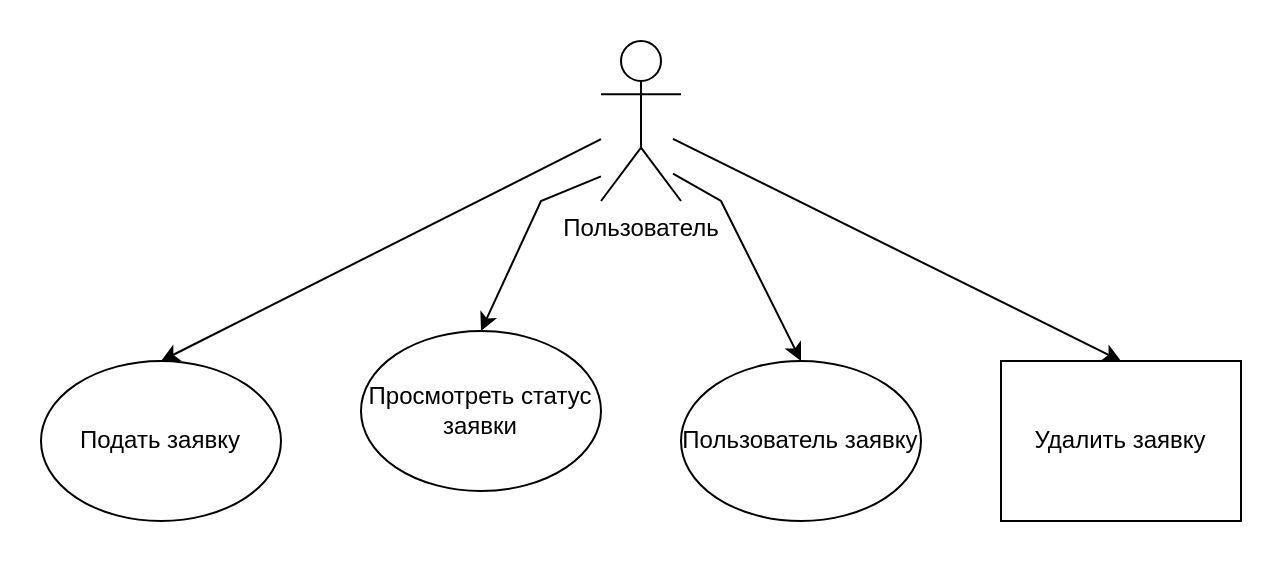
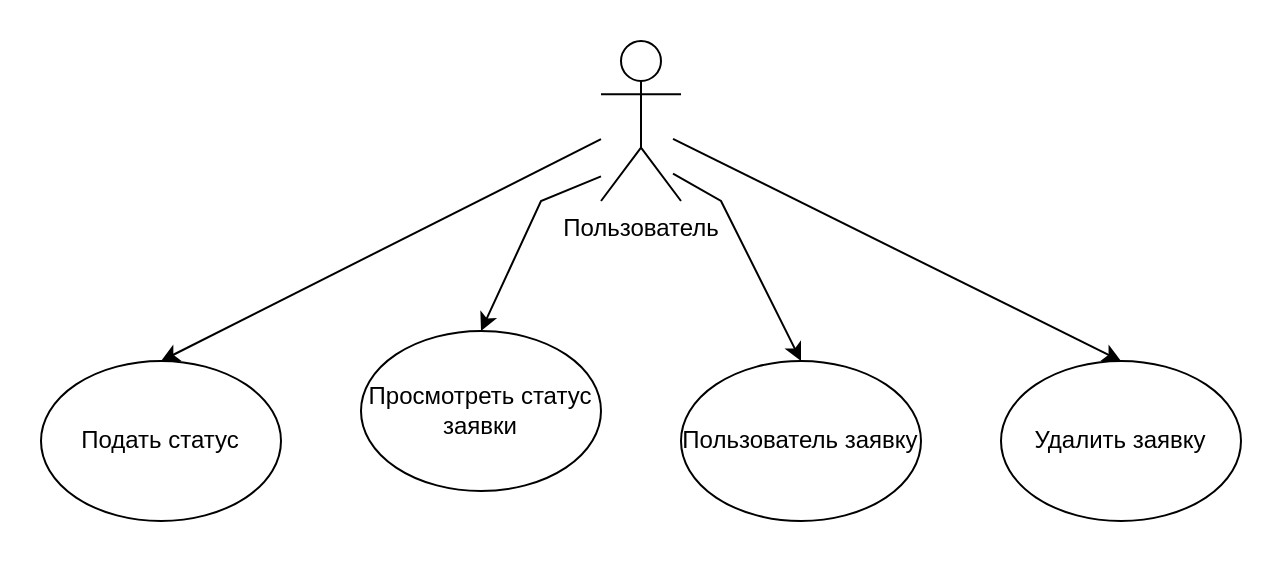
node "Подать заявку": label "Подать заявку" -> "Подать статус"
node "Удалить заявку": shape rectangle -> ellipse
